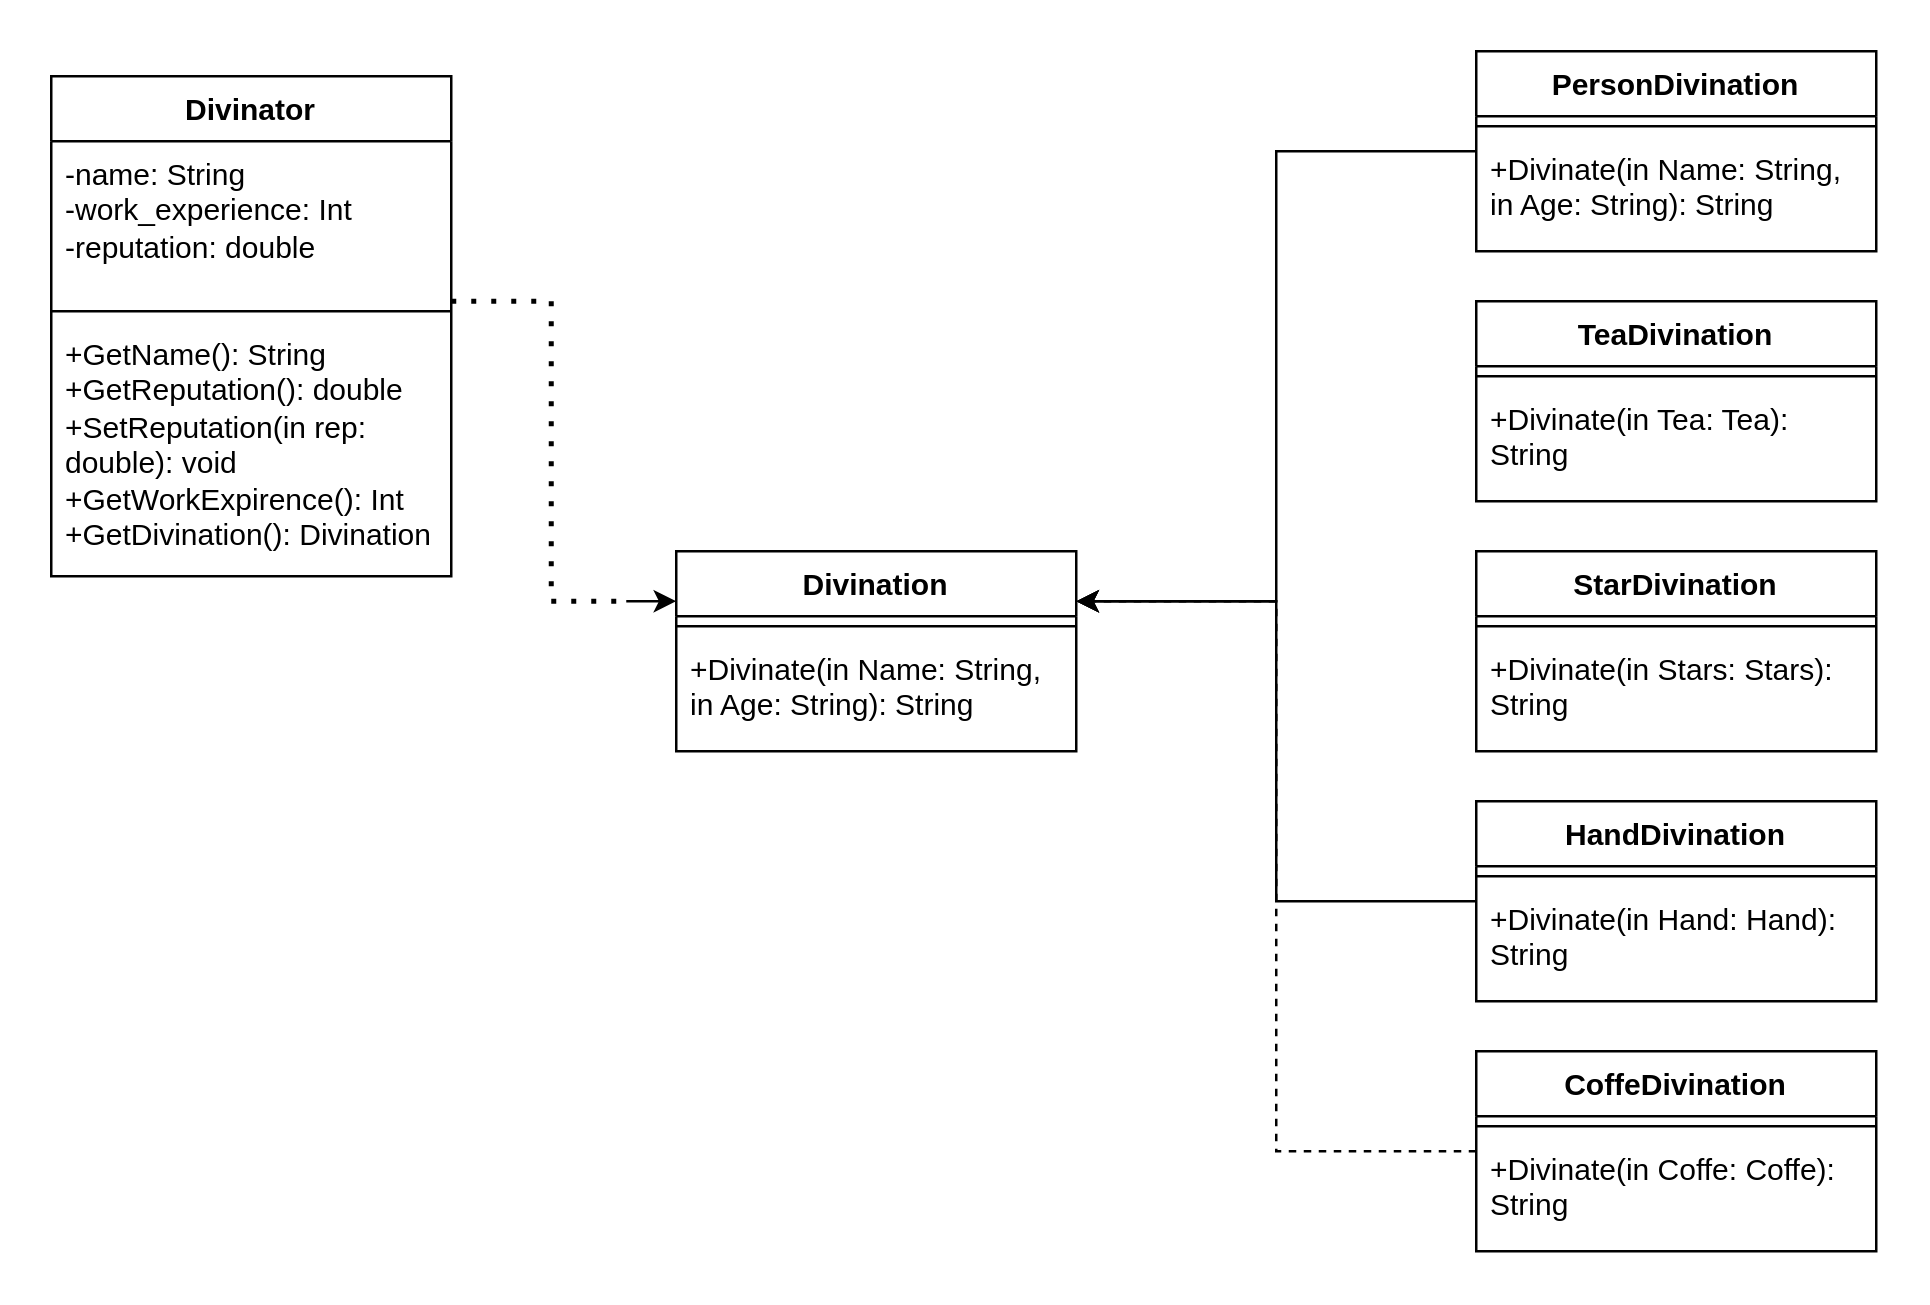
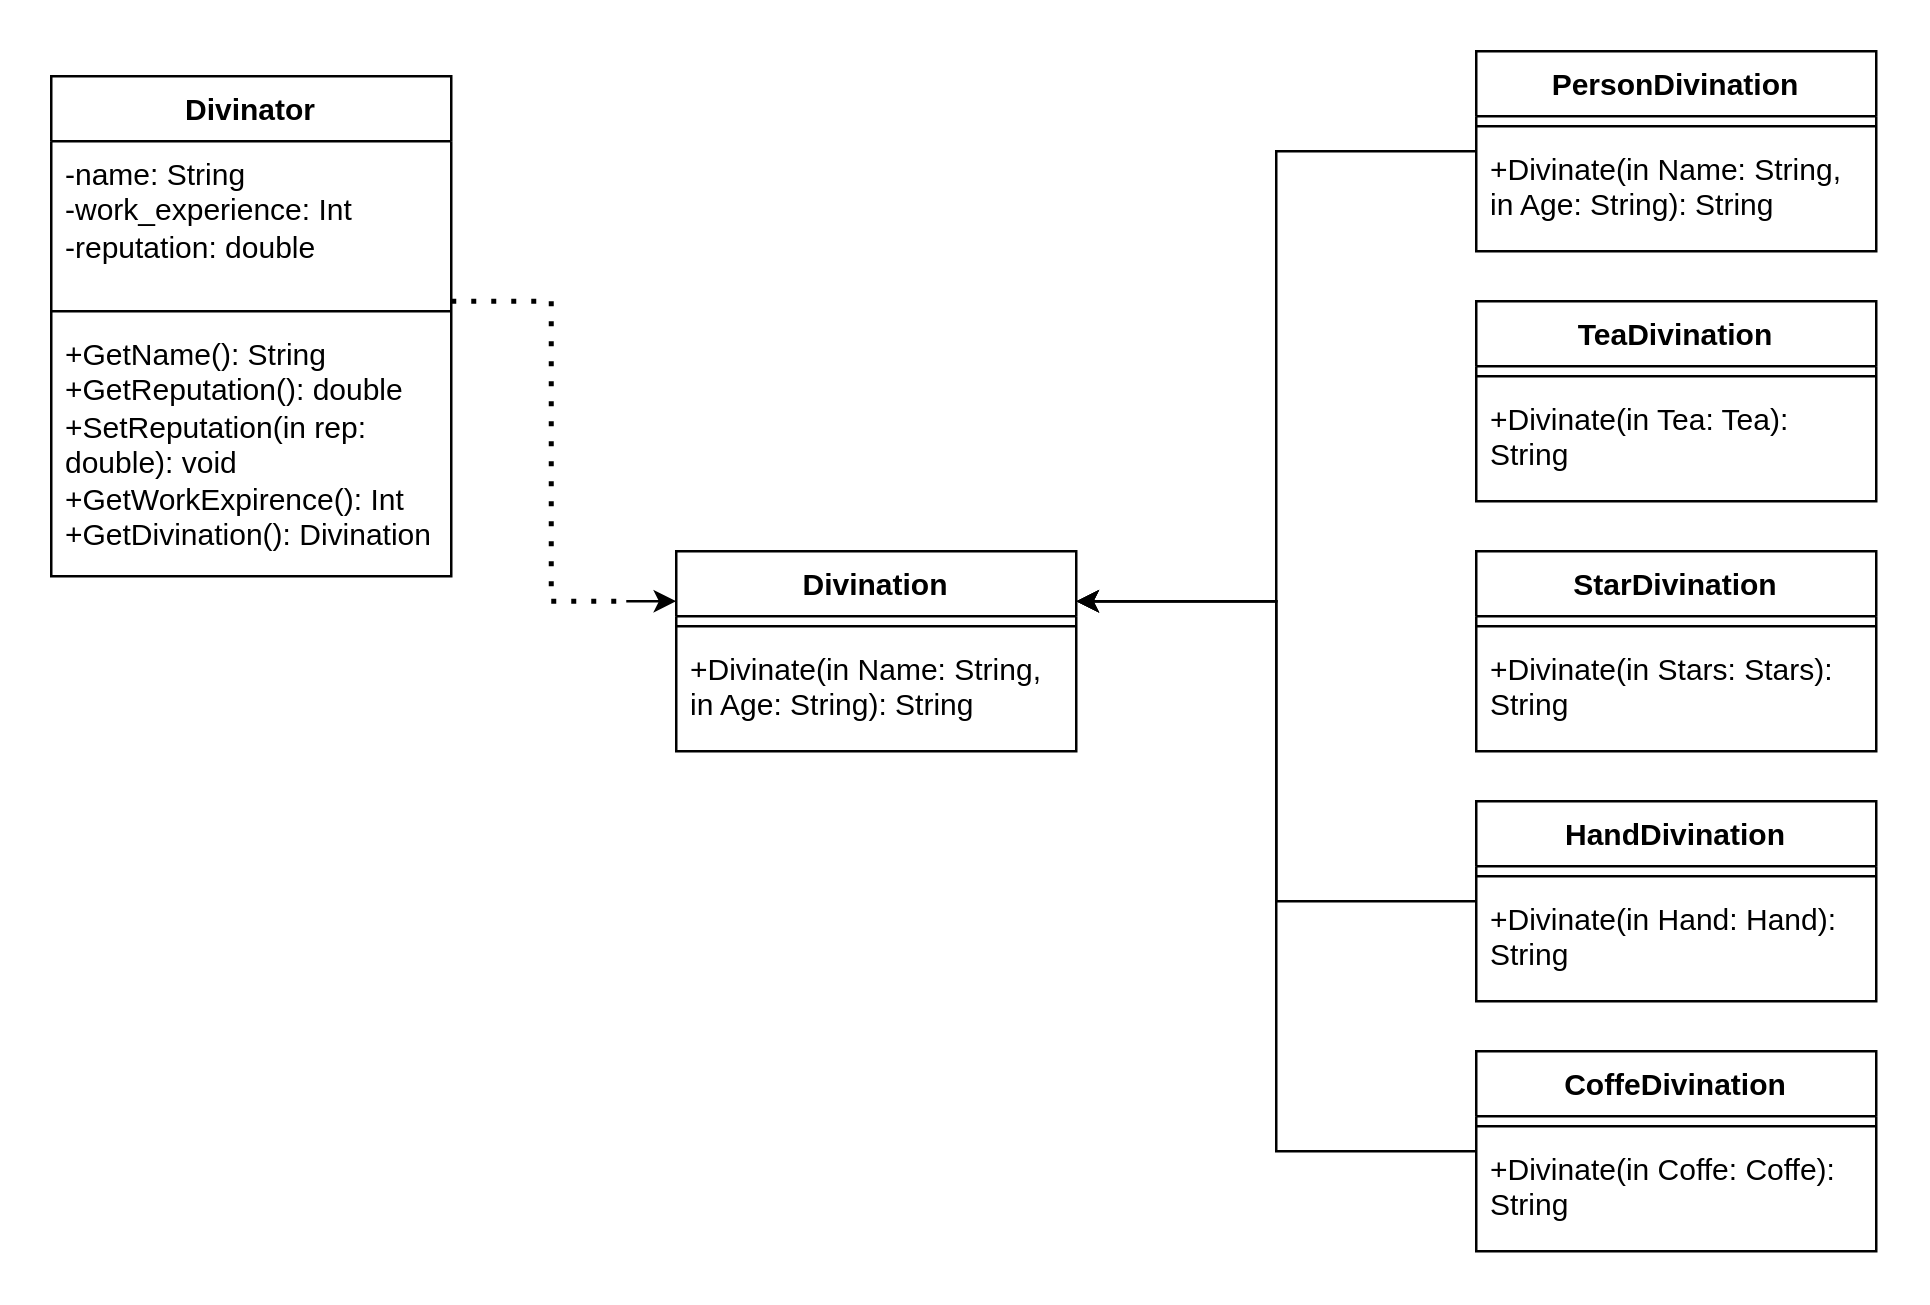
edge "CoffeDivination" -> "Divination": style dashed -> solid
